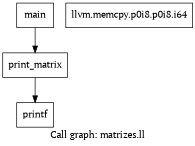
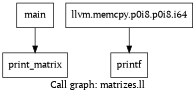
edge "print_matrix" -> "printf": now "llvm.memcpy.p0i8.p0i8.i64" -> "printf"
